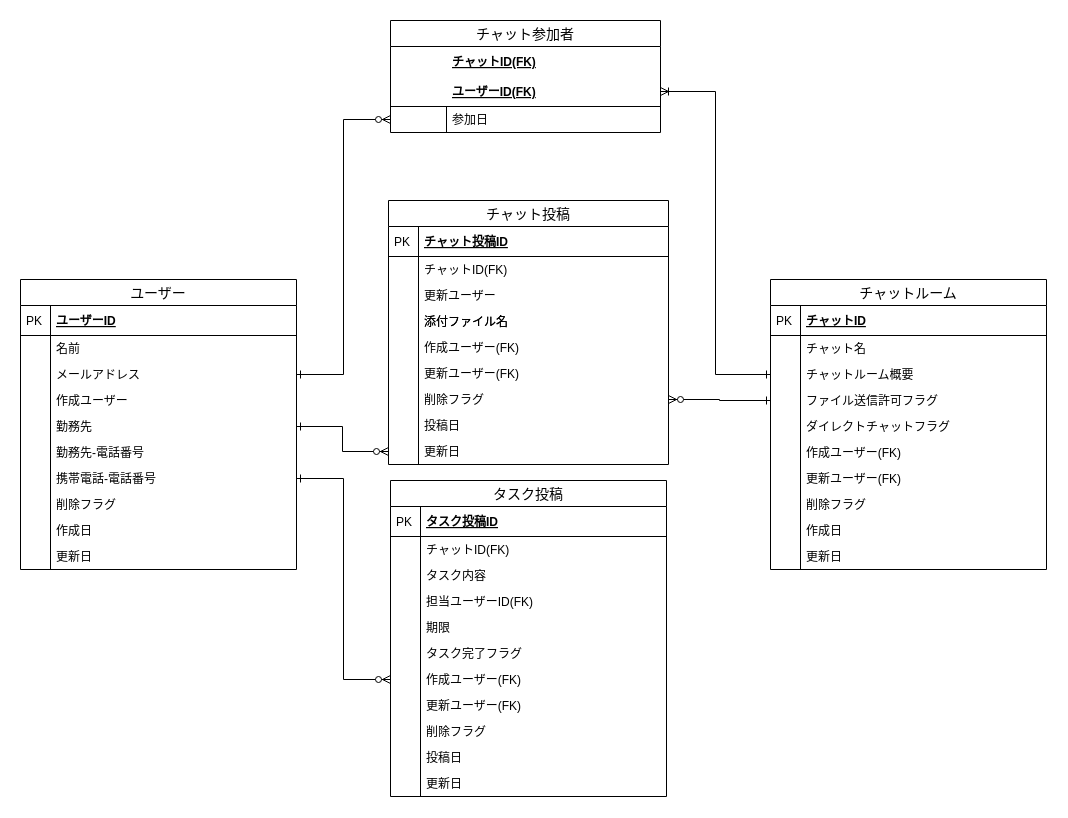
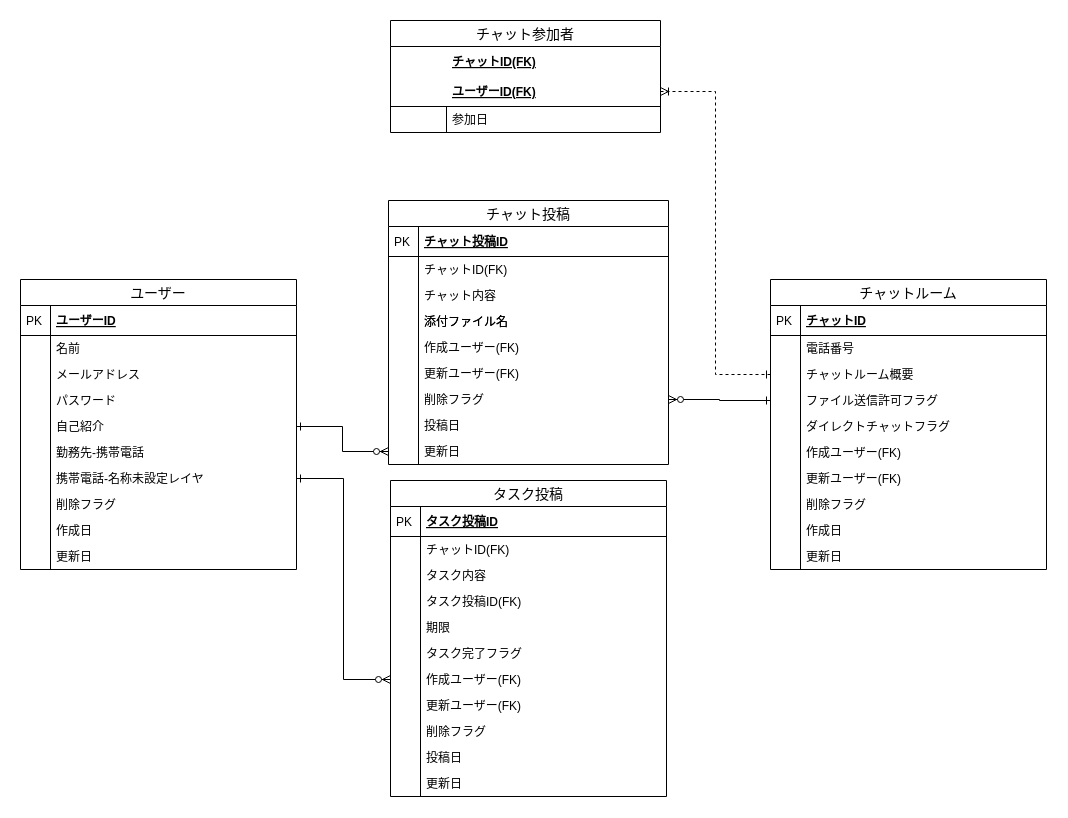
edge "ユーザーID(FK)" -- "チャットルーム概要": style solid -> dashed
edge "参加日" -- "メールアドレス": removed
node "更新ユーザー": label "更新ユーザー" -> "チャット内容"
node "チャット名": label "チャット名" -> "電話番号"
node "作成ユーザー": label "作成ユーザー" -> "パスワード"
node "勤務先": label "勤務先" -> "自己紹介"
node "勤務先-電話番号": label "勤務先-電話番号" -> "勤務先-携帯電話"
node "携帯電話-電話番号": label "携帯電話-電話番号" -> "携帯電話-名称未設定レイヤ"
node "担当ユーザーID(FK)": label "担当ユーザーID(FK)" -> "タスク投稿ID(FK)"
